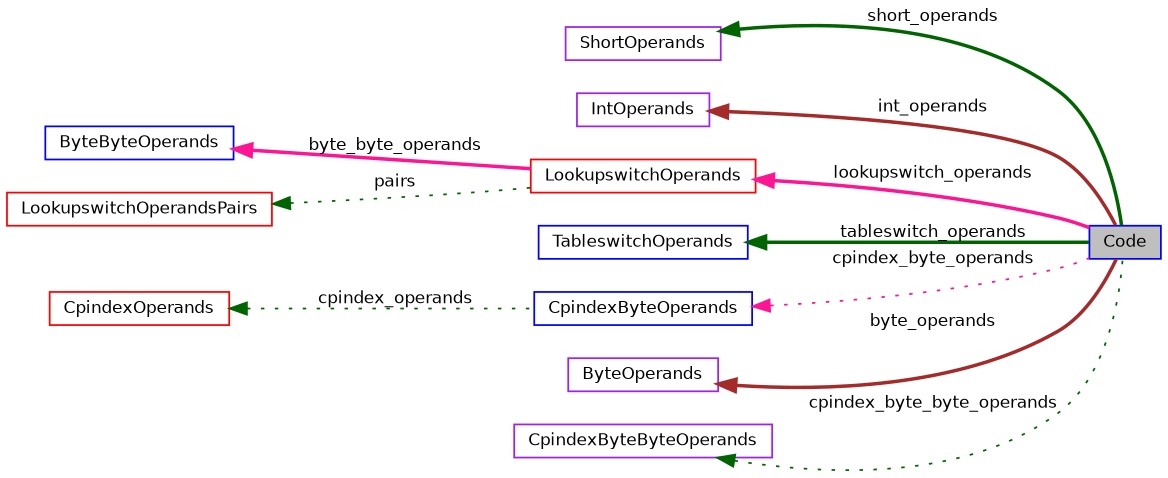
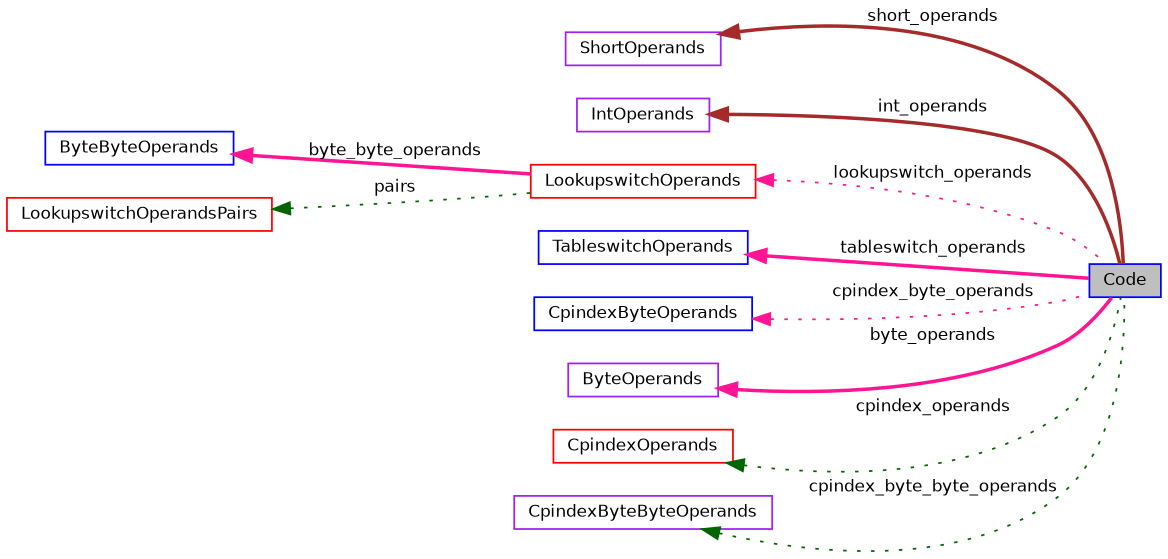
edge "Code" -> "ShortOperands": color darkgreen -> brown
edge "Code" -> "LookupswitchOperands": style bold -> dotted
edge "Code" -> "TableswitchOperands": color darkgreen -> deeppink
edge "CpindexByteOperands" -> "CpindexOperands": now "Code" -> "CpindexOperands"
edge "Code" -> "ByteOperands": color brown -> deeppink
